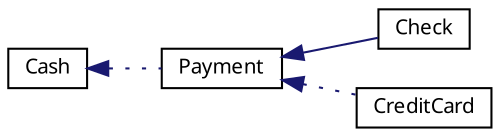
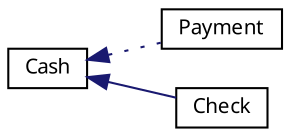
edge "Check" -> "Payment": now "Check" -> "Cash"
node "CreditCard": removed
